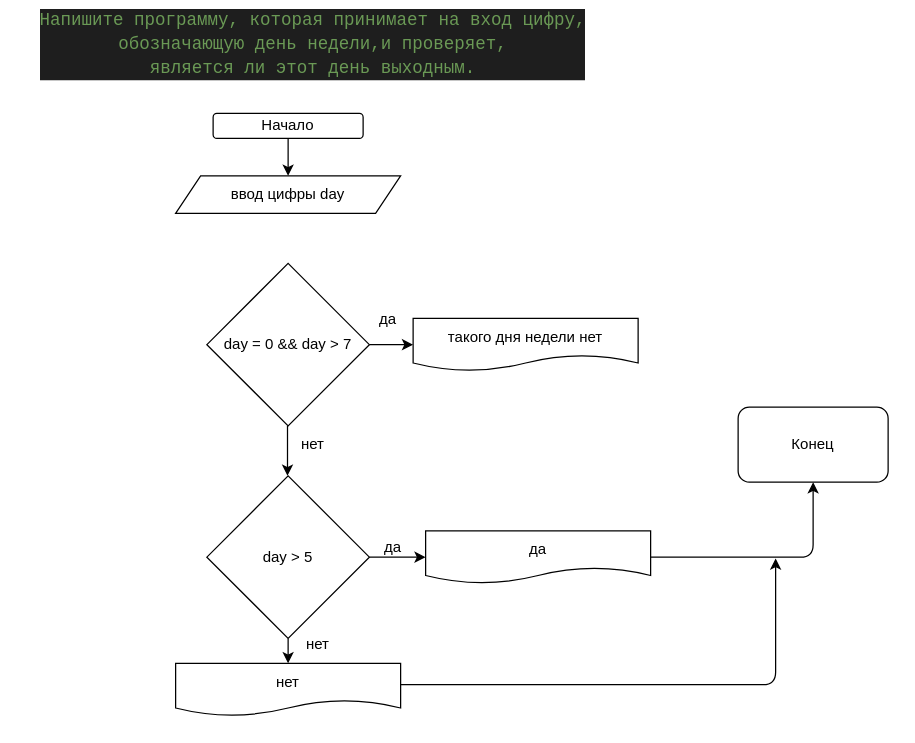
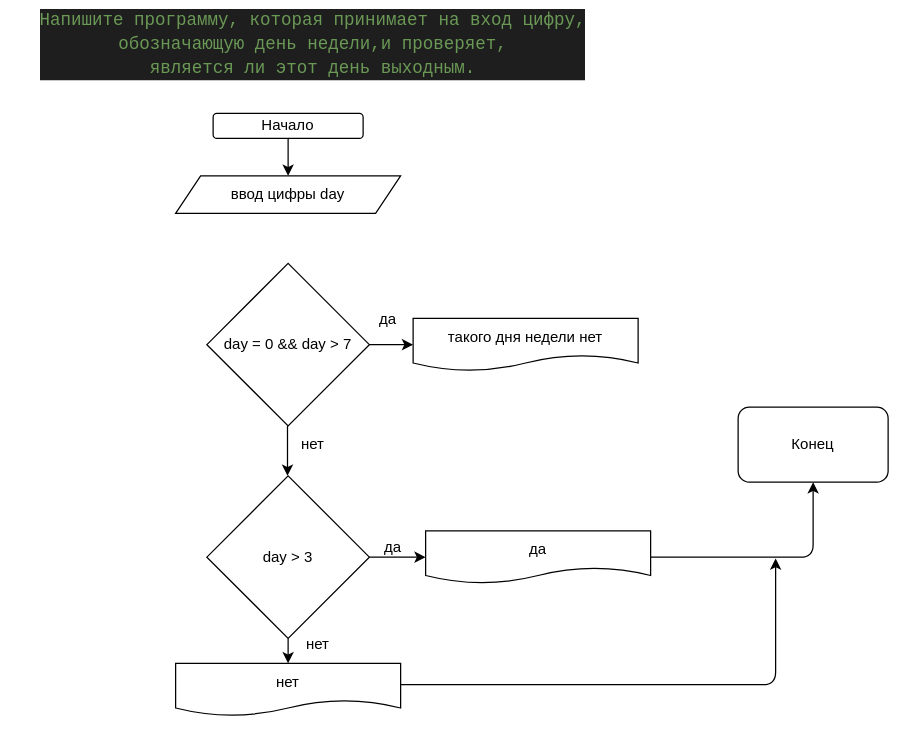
node "day > 5": label "day > 5" -> "day > 3"
